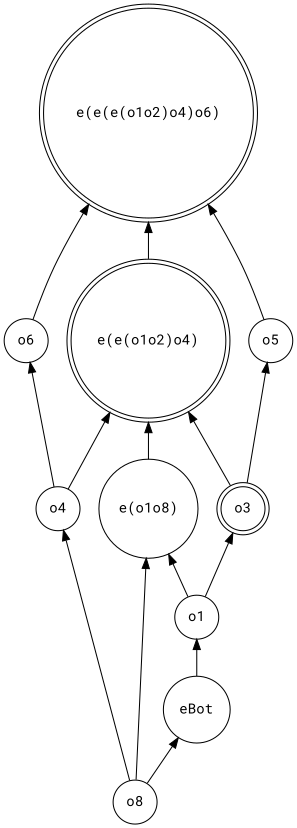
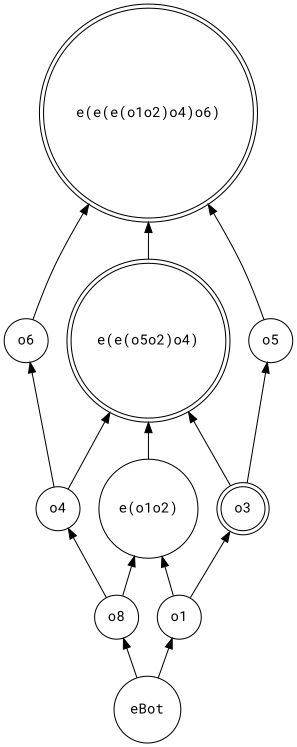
node "e(e(o1o2)o4)": label "e(e(o1o2)o4)" -> "e(e(o5o2)o4)"
node "e(o1o8)": label "e(o1o8)" -> "e(o1o2)"
edge "o8" -> "eBot": reversed
